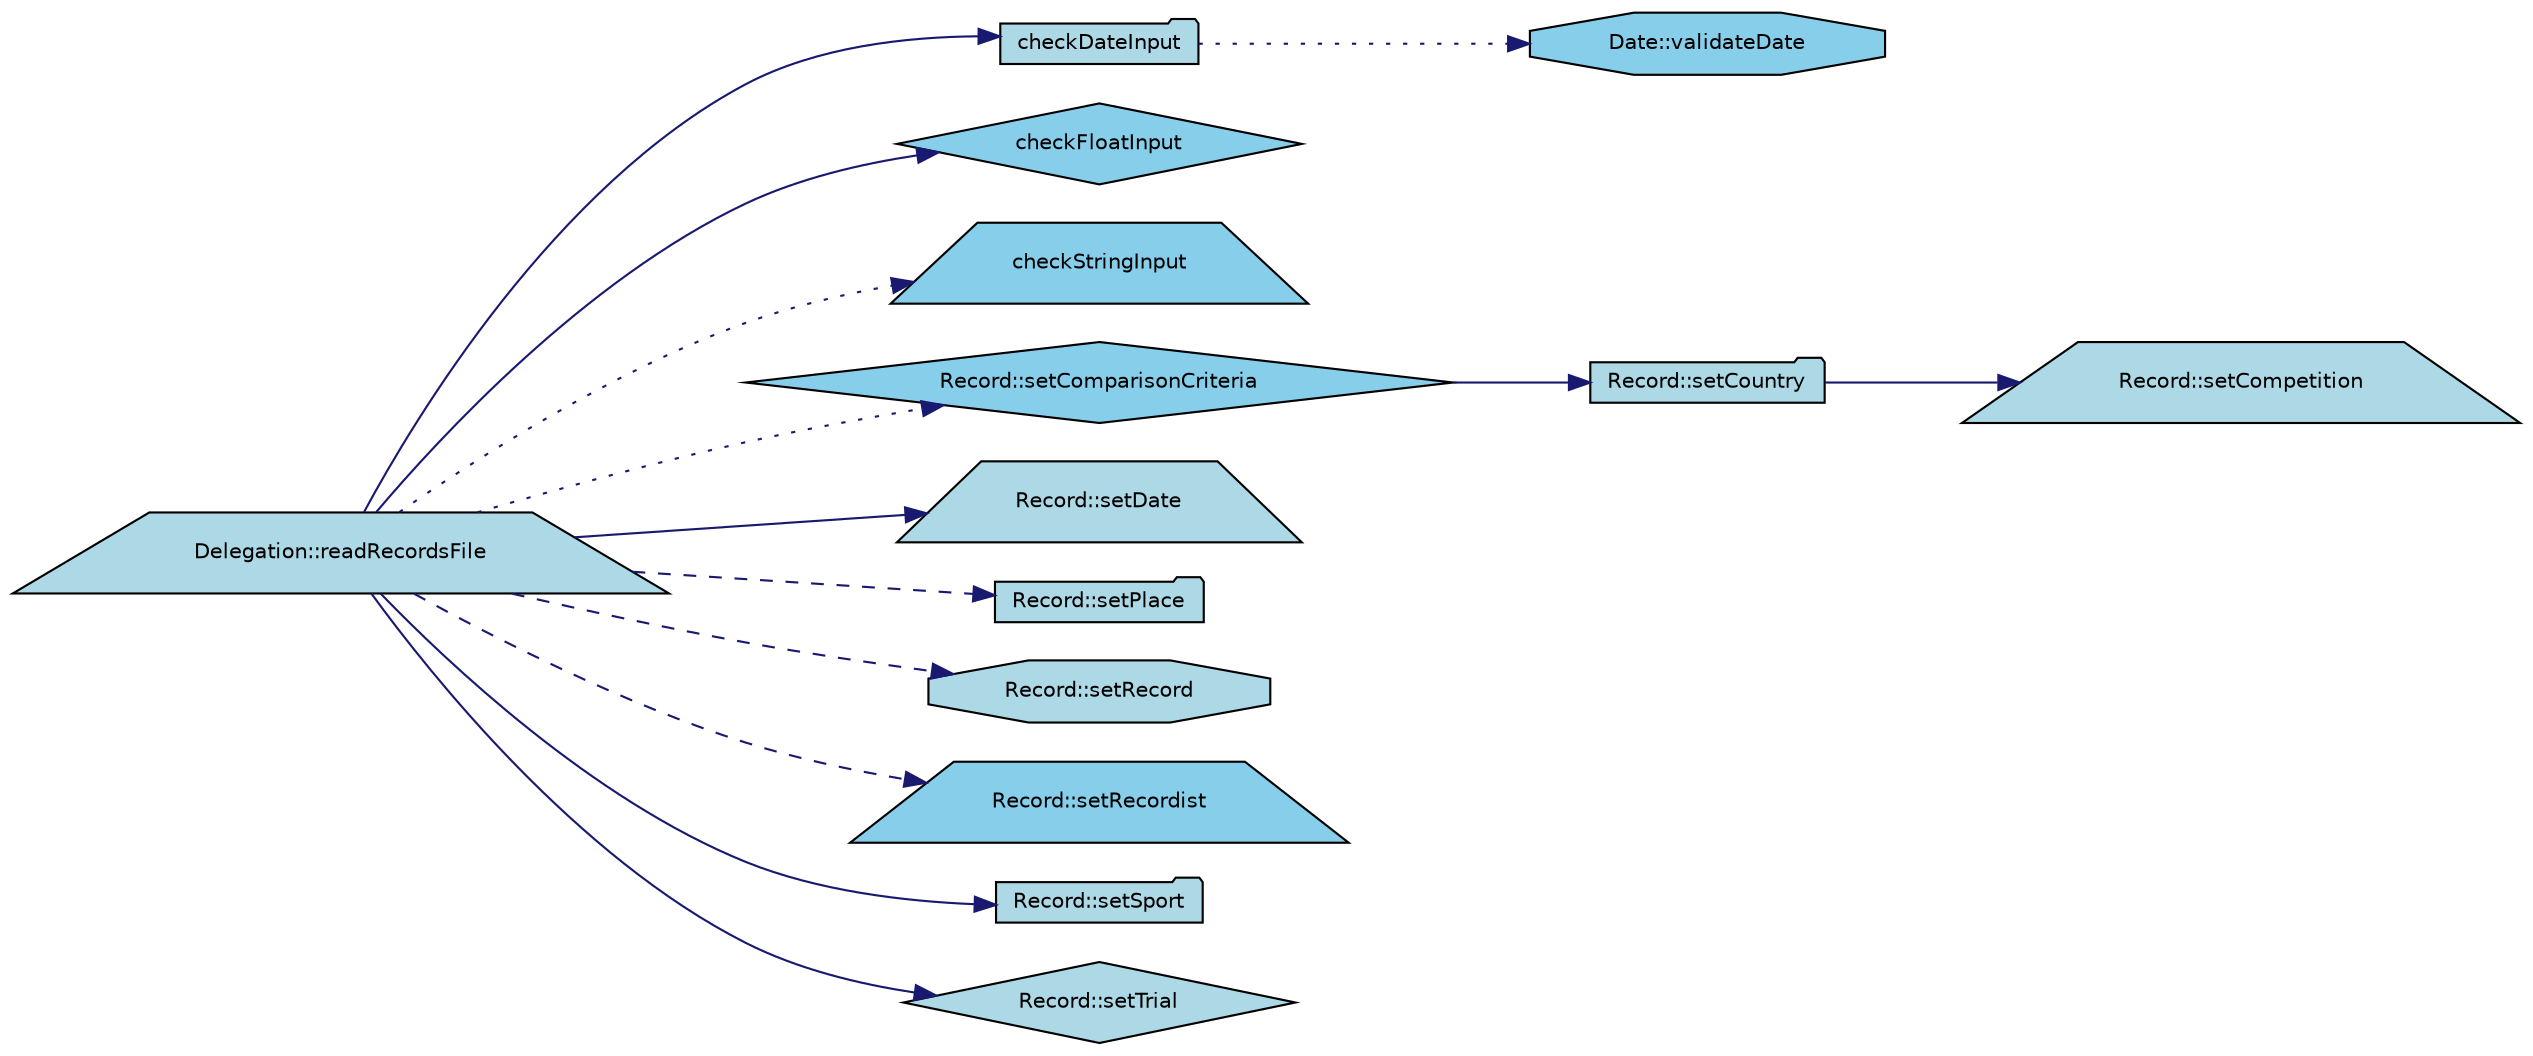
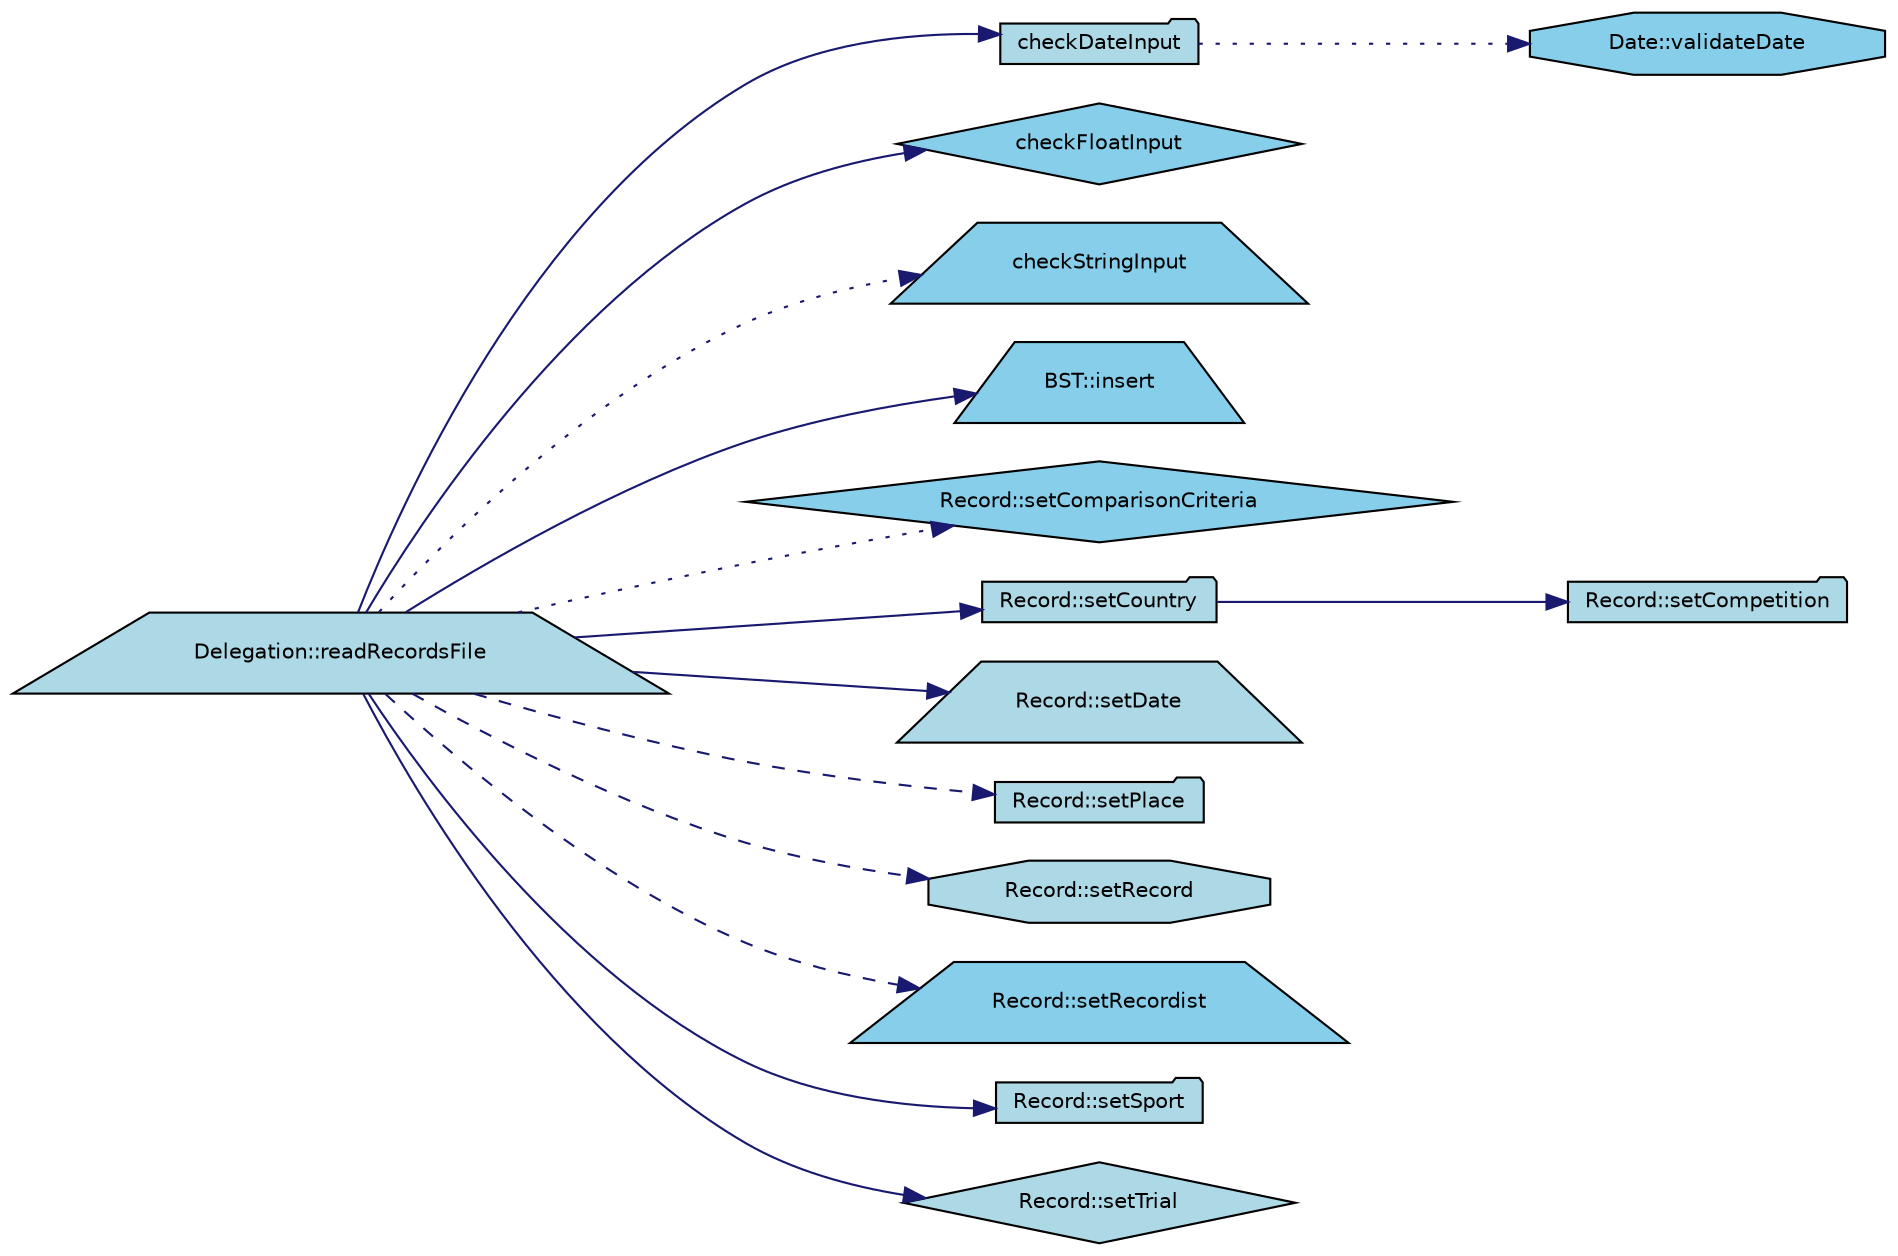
node "BST::insert": added
edge "Record::setComparisonCriteria" -> "Record::setCountry": now "Delegation::readRecordsFile" -> "Record::setCountry"
node "Record::setCompetition": shape trapezium -> folder
